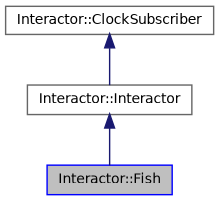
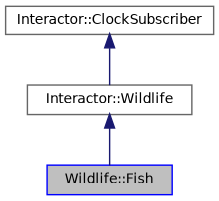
node "Interactor::Interactor": label "Interactor::Interactor" -> "Interactor::Wildlife"
node "Interactor::Fish": label "Interactor::Fish" -> "Wildlife::Fish"
